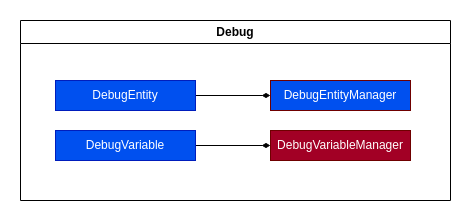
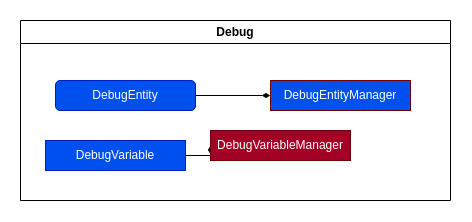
node "DebugEntity": shape rectangle -> rounded rectangle
node "DebugVariable": moved (126, 146) -> (116, 156)
node "DebugVariableManager": moved (341, 146) -> (281, 146)
